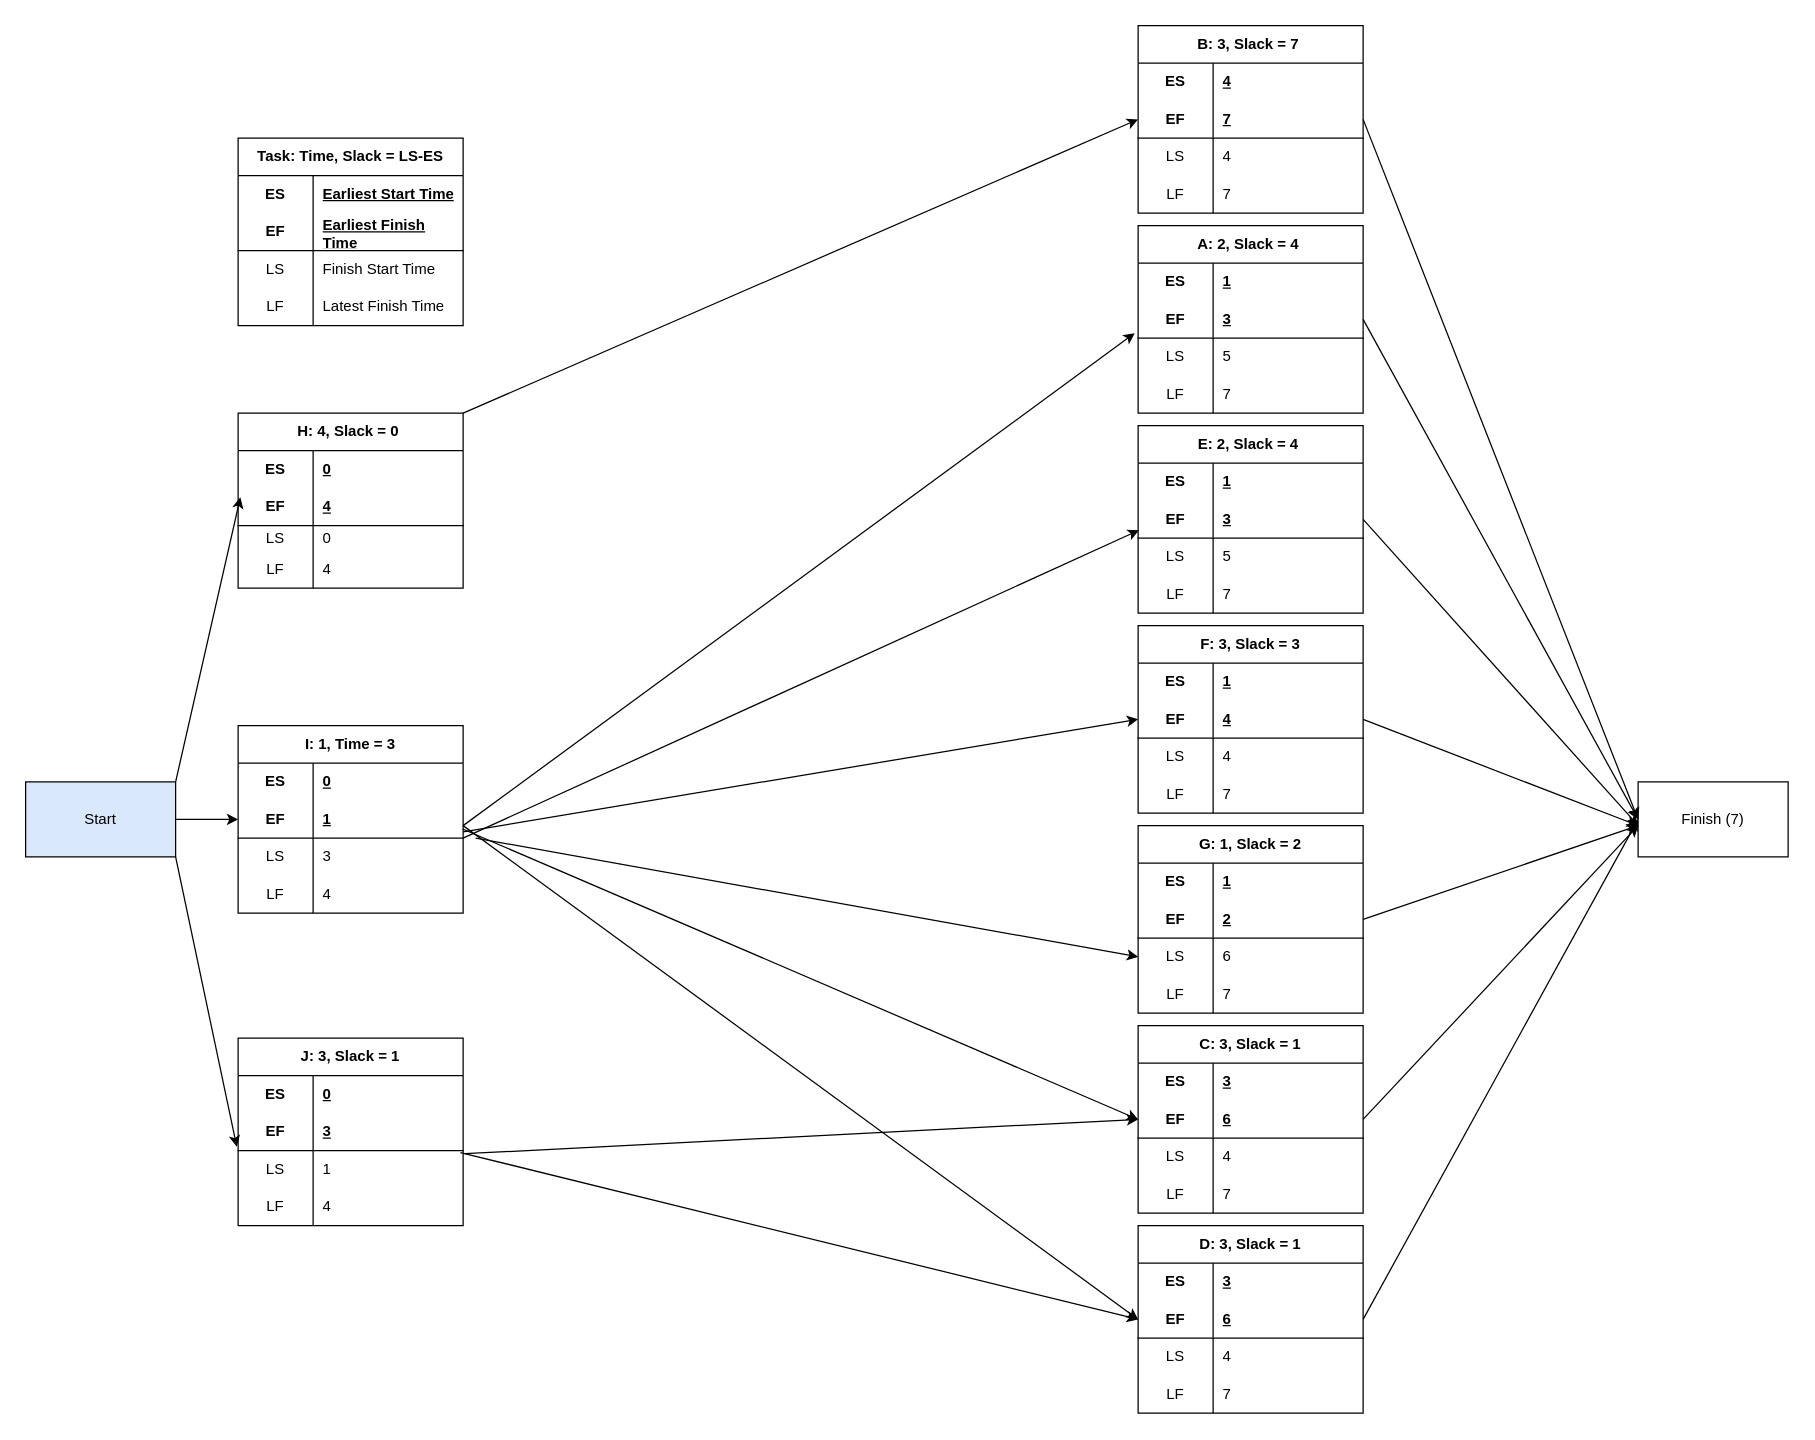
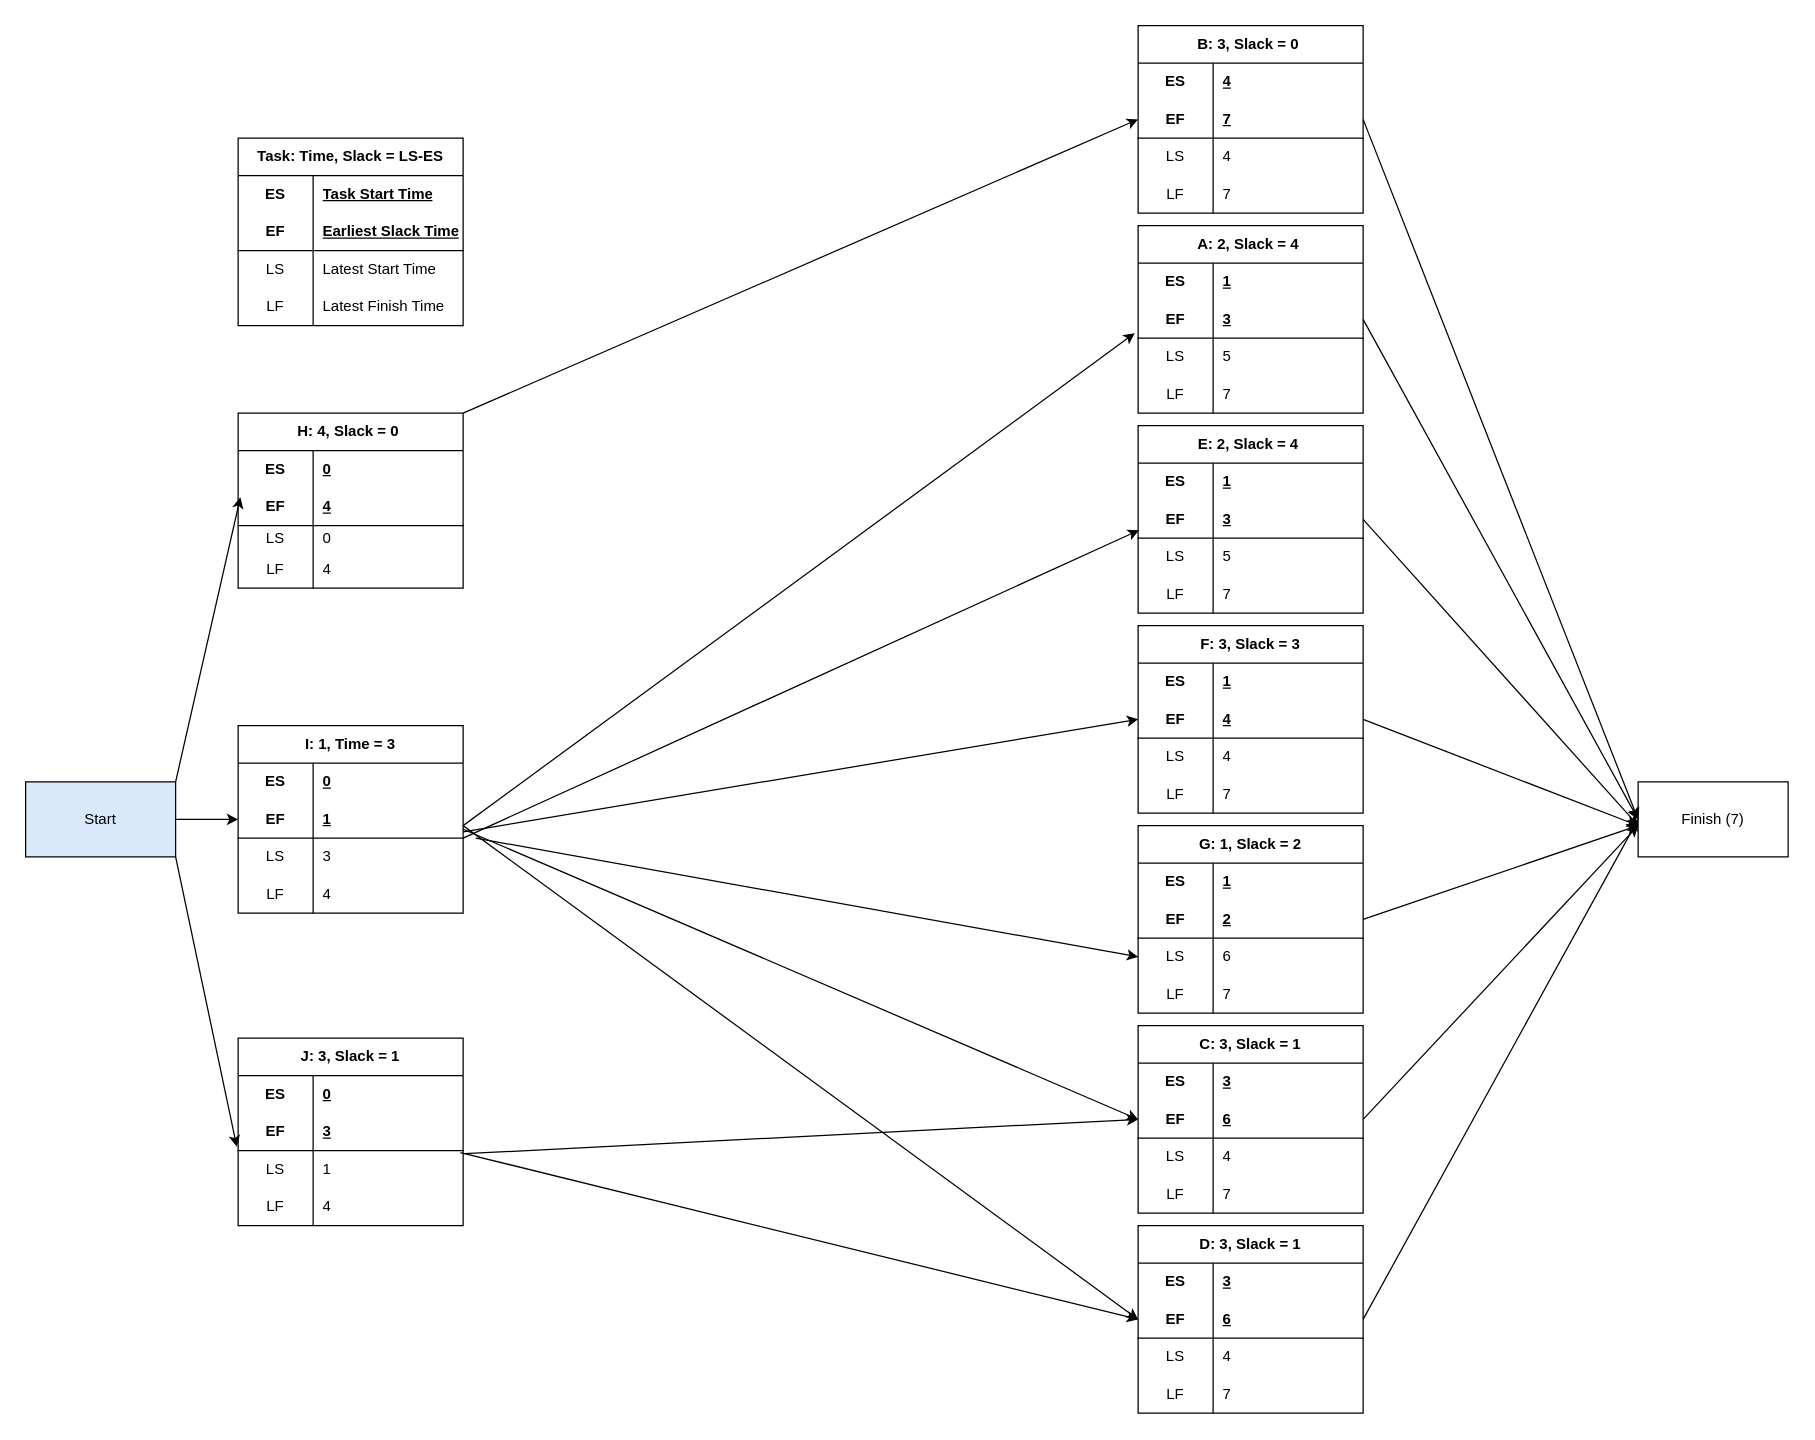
node "B: 3, Slack = 7": label "B: 3, Slack = 7" -> "B: 3, Slack = 0"
node "Earliest Start Time": label "Earliest Start Time" -> "Task Start Time"
node "Earliest Finish Time": label "Earliest Finish Time" -> "Earliest Slack Time"
node "Finish Start Time": label "Finish Start Time" -> "Latest Start Time"
